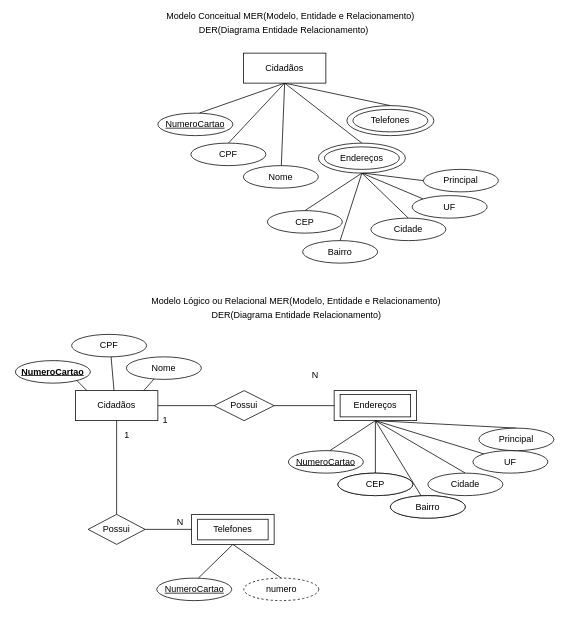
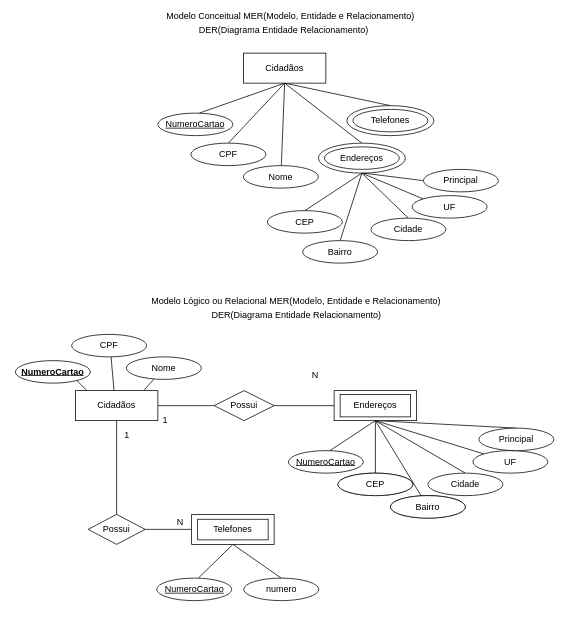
node "numero": style dashed -> solid
